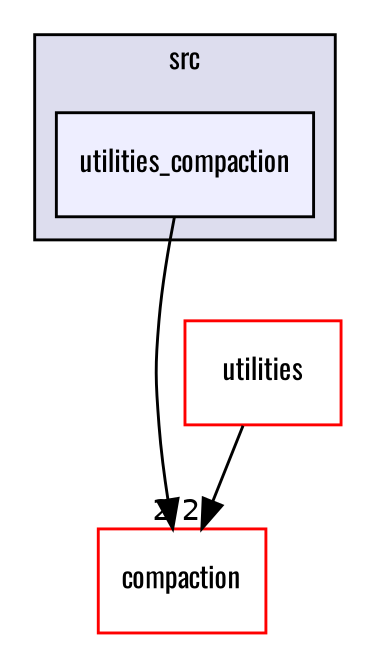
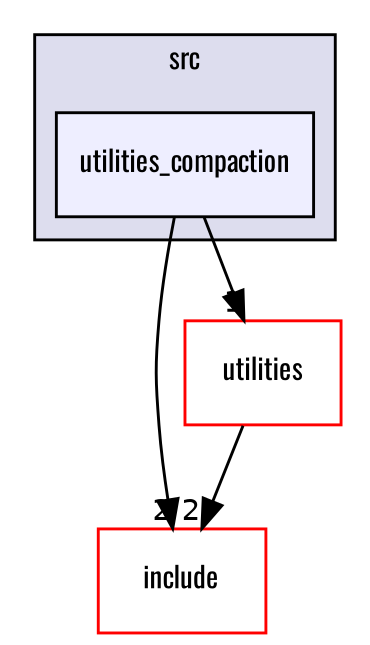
edge "utilities_compaction" -> "utilities": added
node "compaction": label "compaction" -> "include"
